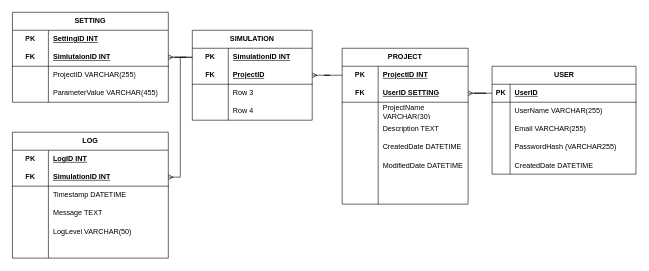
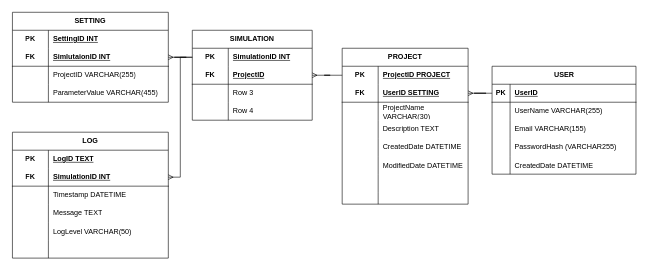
node "ProjectID INT": label "ProjectID INT" -> "ProjectID PROJECT"
node "Email VARCHAR(255)": label "Email VARCHAR(255)" -> "Email VARCHAR(155)"
node "LogID INT": label "LogID INT" -> "LogID TEXT"
